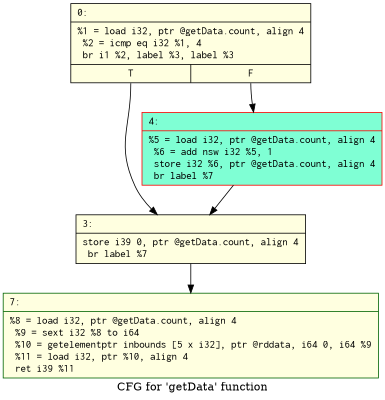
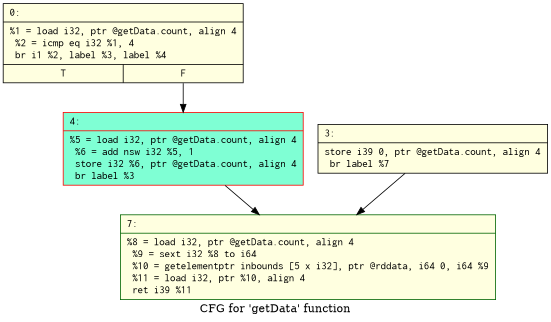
node "0:": text "br i1 %2, label %3, label %3" -> "br i1 %2, label %3, label %4"
edge "0:" -> "3:": removed
node "4:": text "br label %7" -> "br label %3"
edge "4:" -> "3:": now "4:" -> "7:"
